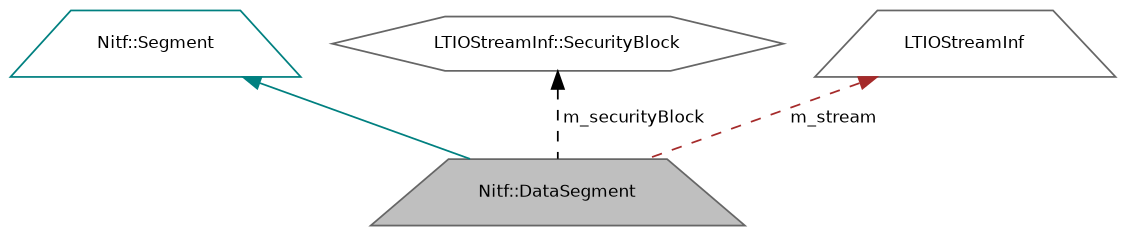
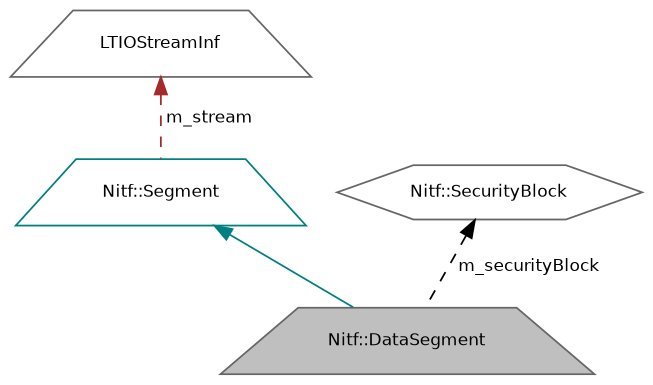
node "LTIOStreamInf::SecurityBlock": label "LTIOStreamInf::SecurityBlock" -> "Nitf::SecurityBlock"
edge "Nitf::DataSegment" -> "LTIOStreamInf": now "Nitf::Segment" -> "LTIOStreamInf"
